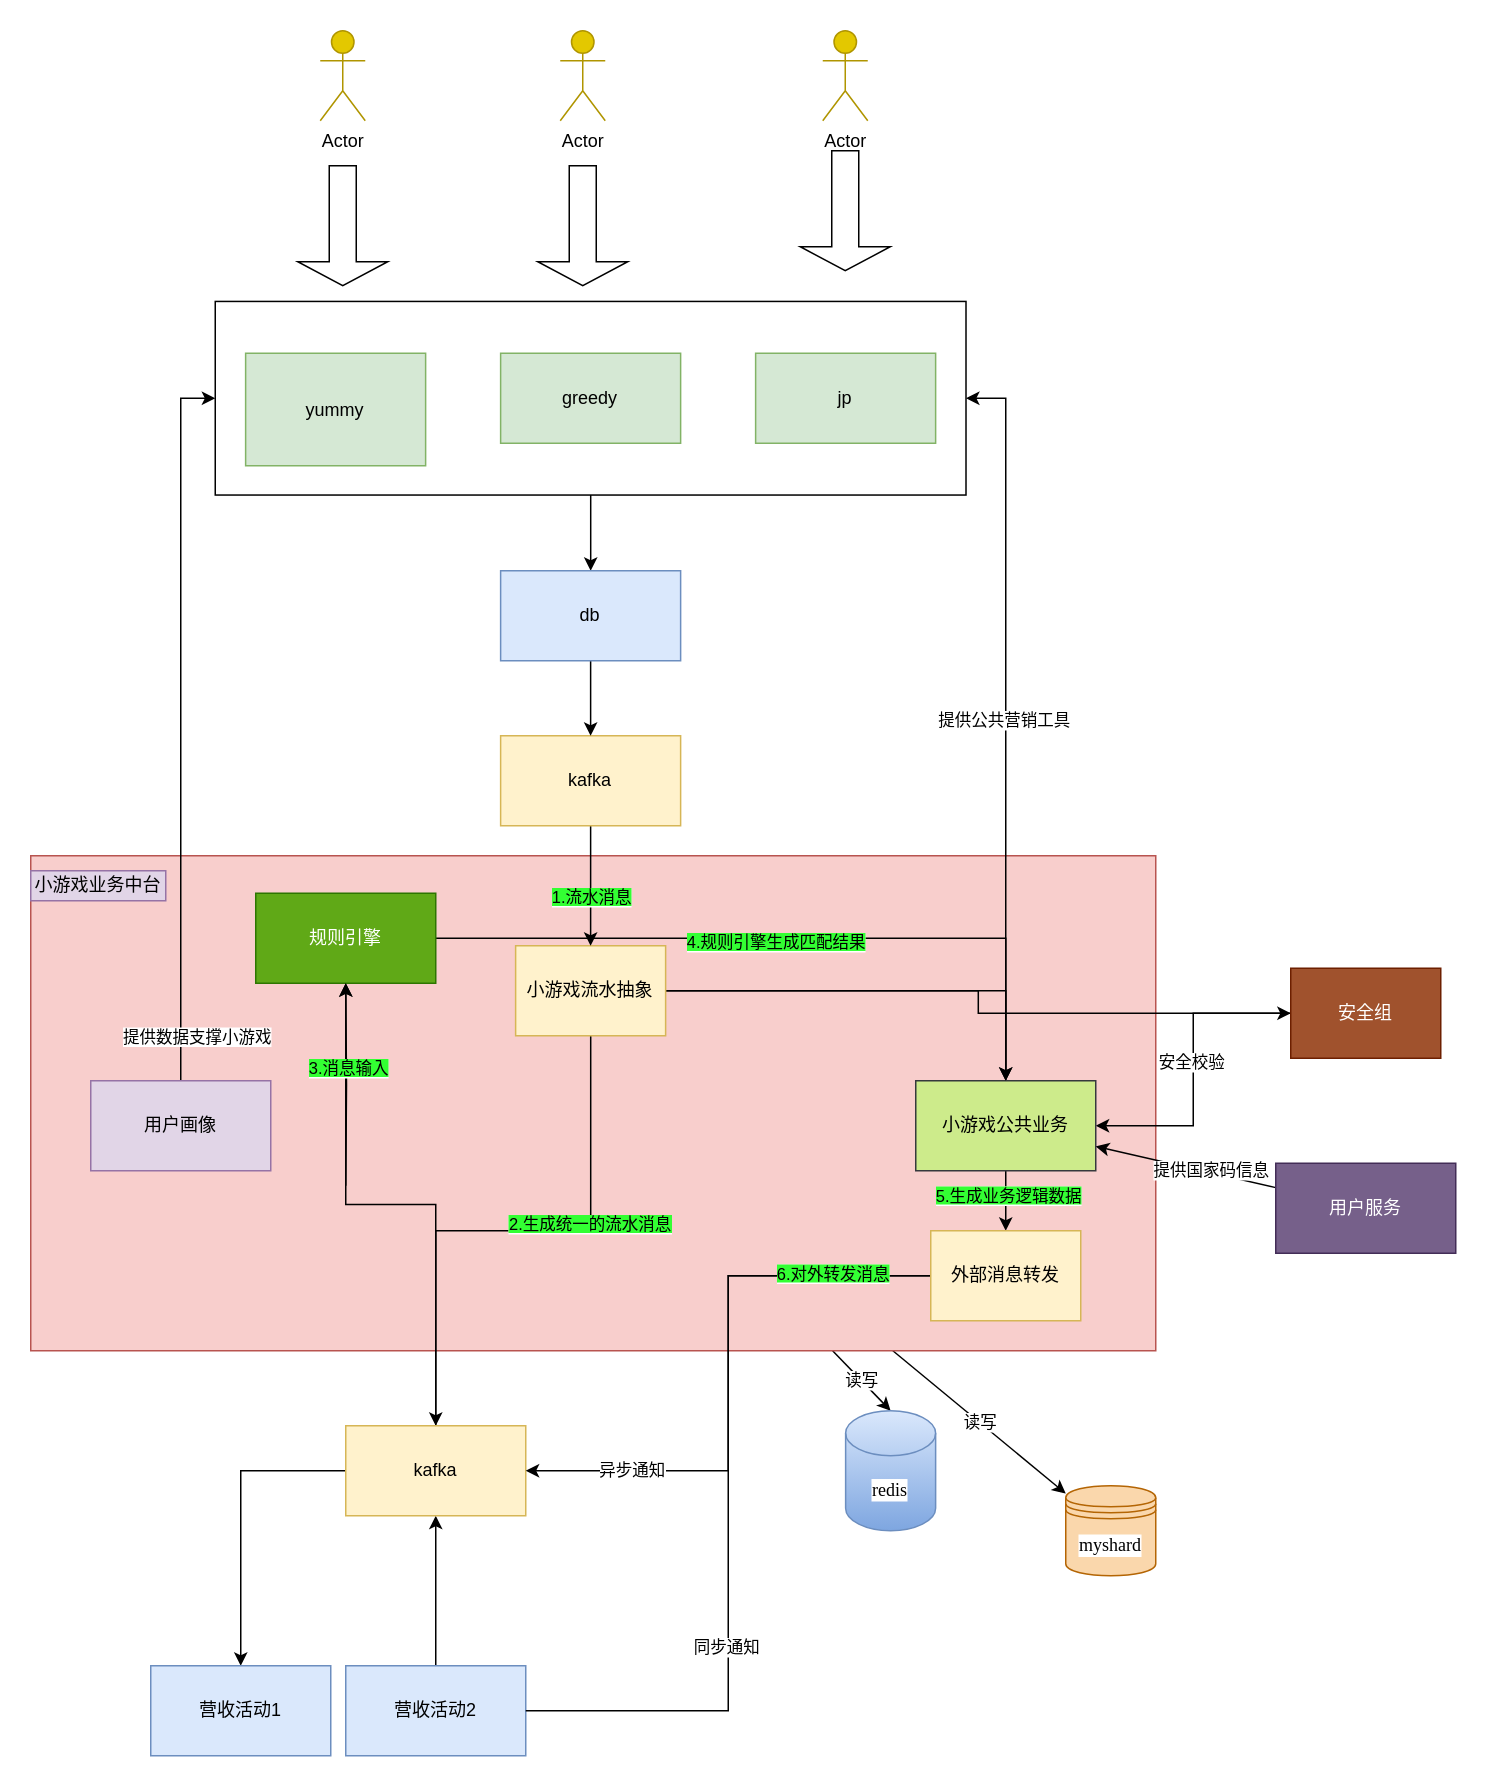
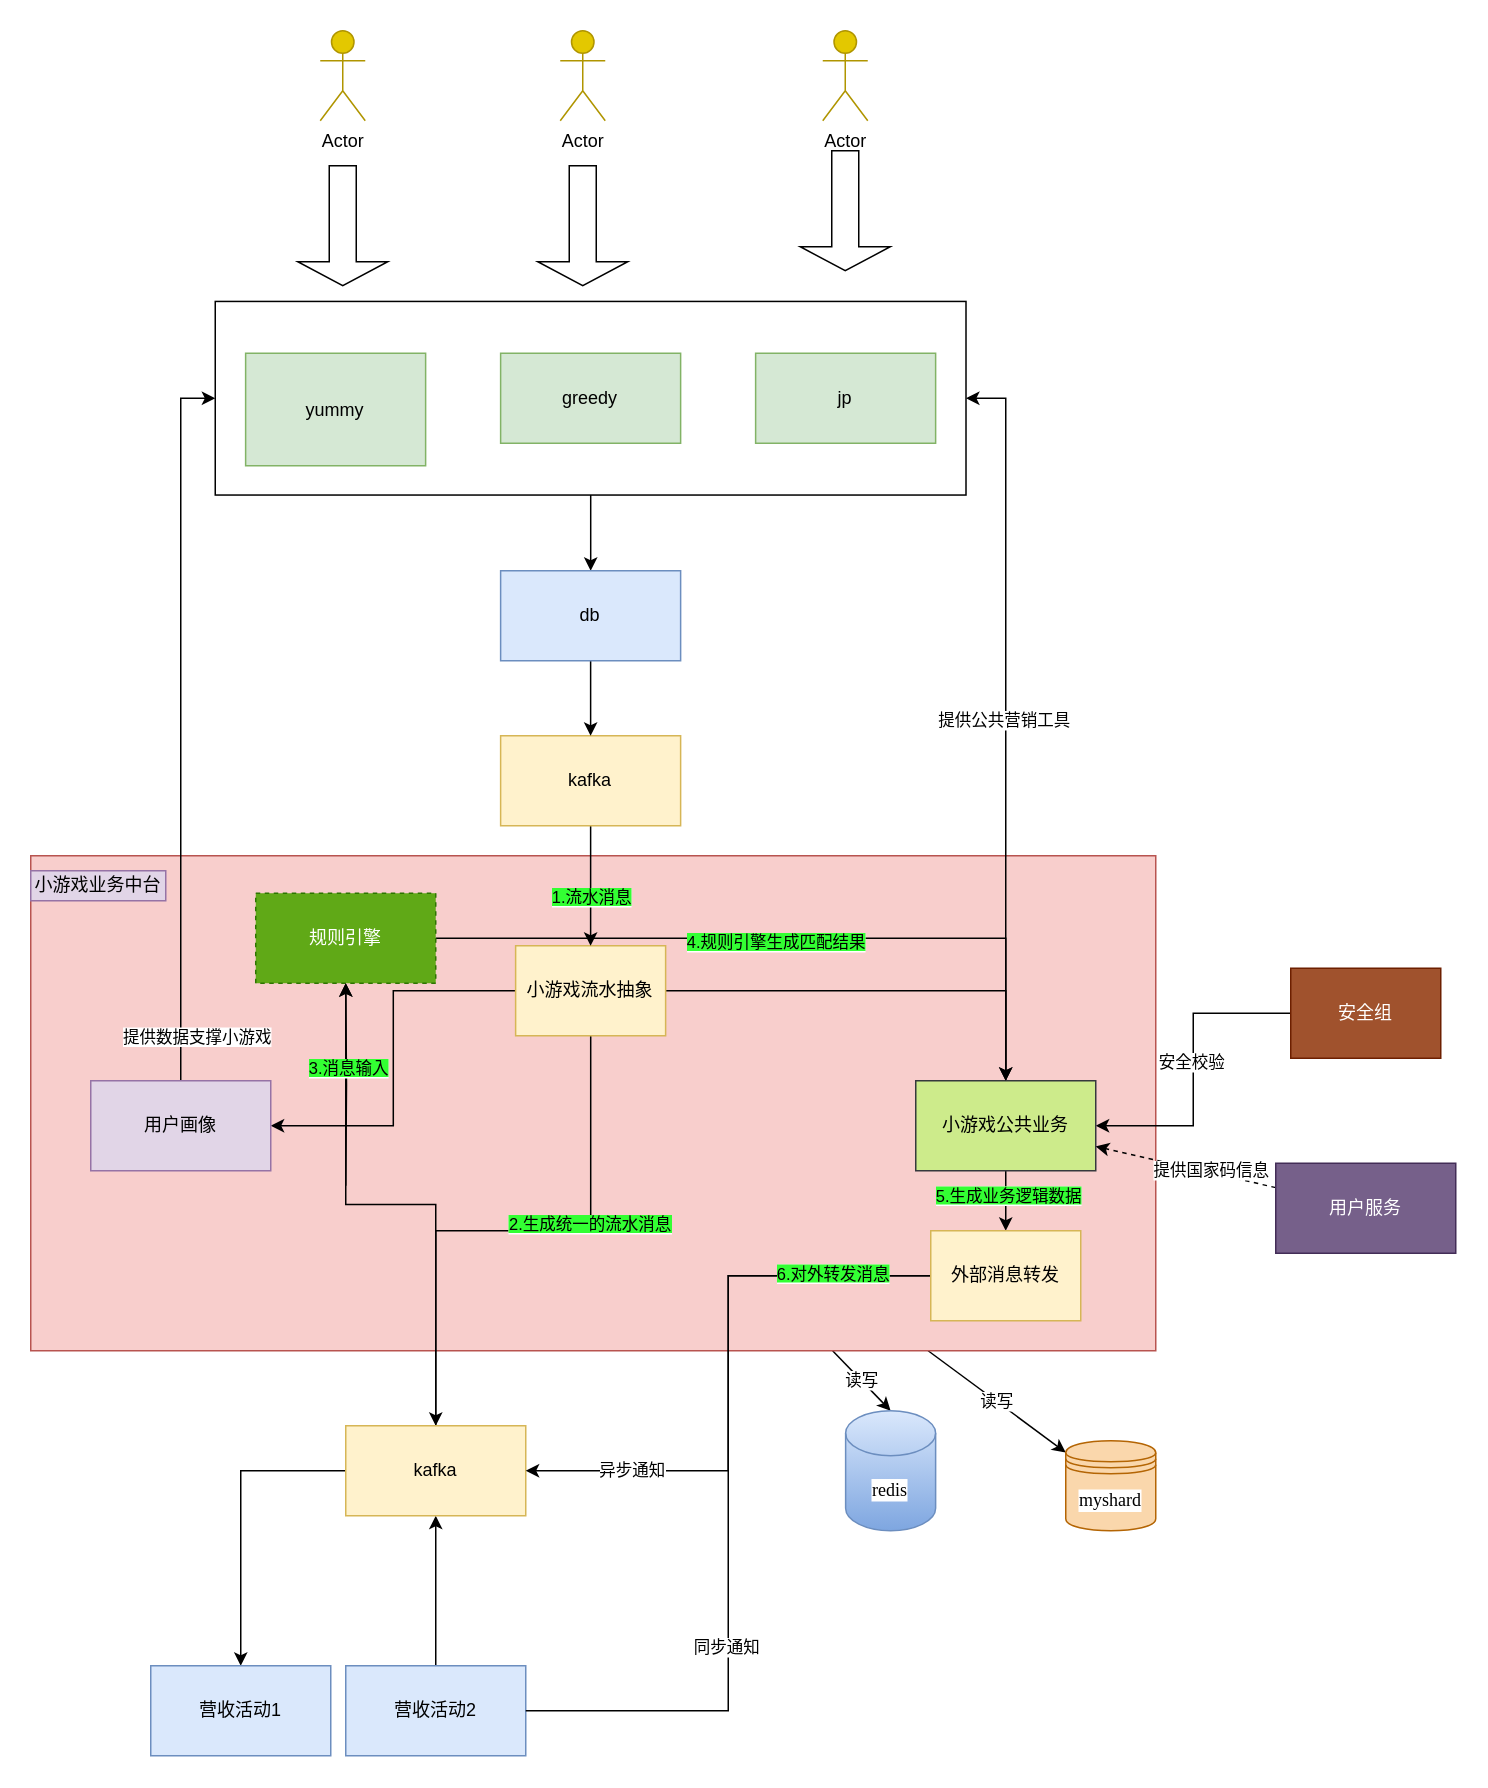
node "规则引擎": style solid -> dashed
edge "小游戏流水抽象" -> "安全组": now "小游戏流水抽象" -> "用户画像"
edge "用户服务" -> "小游戏公共业务": style solid -> dashed
node "myshard": moved (1111, 1531) -> (1111, 1486)
